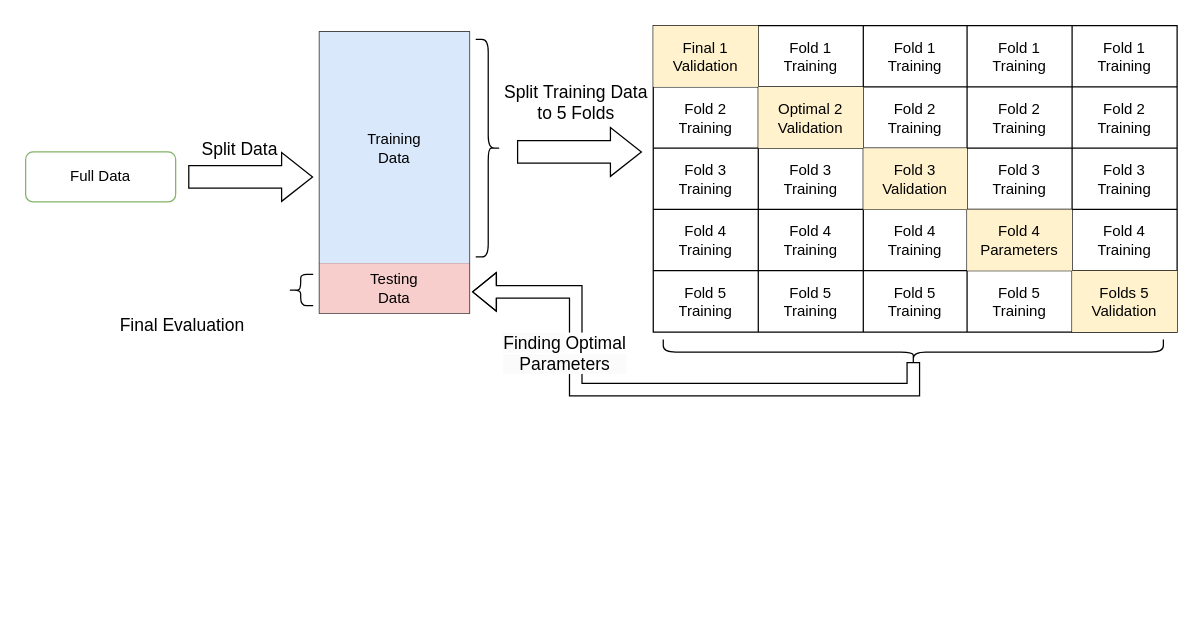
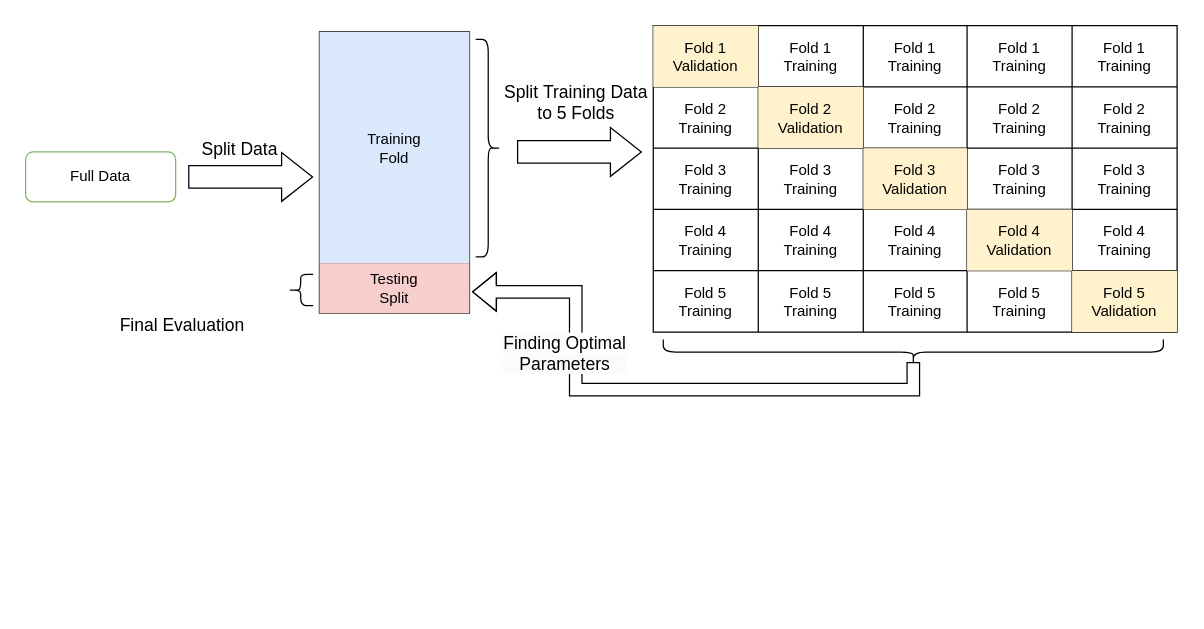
node "Final 1 Validation": label "Final 1 Validation" -> "Fold 1 Validation"
node "Optimal 2 Validation": label "Optimal 2 Validation" -> "Fold 2 Validation"
node "Training Data": label "Training Data" -> "Training Fold"
node "Fold 4 Parameters": label "Fold 4 Parameters" -> "Fold 4 Validation"
node "Testing Data": label "Testing Data" -> "Testing Split"
node "Folds 5 Validation": label "Folds 5 Validation" -> "Fold 5 Validation"
